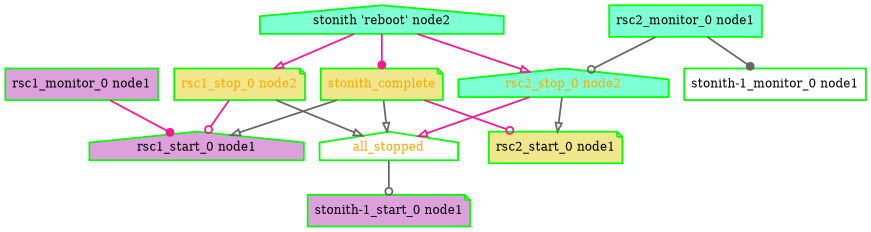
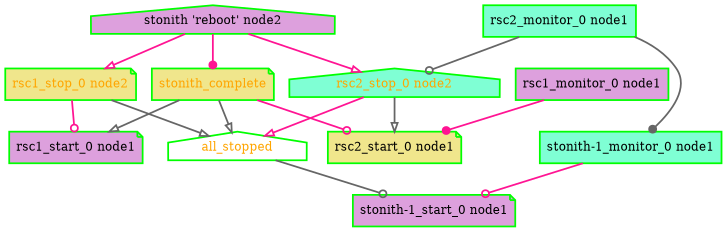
node "stonith 'reboot' node2": fillcolor aquamarine -> plum
node "stonith-1_monitor_0 node1": fillcolor white -> aquamarine
edge "rsc1_monitor_0 node1" -> "rsc1_start_0 node1": now "rsc1_monitor_0 node1" -> "rsc2_start_0 node1"
node "rsc1_start_0 node1": shape house -> note
edge "stonith-1_monitor_0 node1" -> "stonith-1_start_0 node1": added
